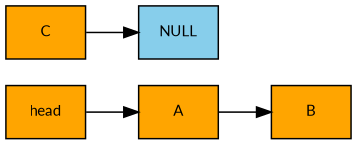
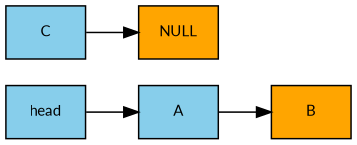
node "C": fillcolor orange -> skyblue
node "NULL": fillcolor skyblue -> orange
node "head": fillcolor orange -> skyblue
node "A": fillcolor orange -> skyblue
